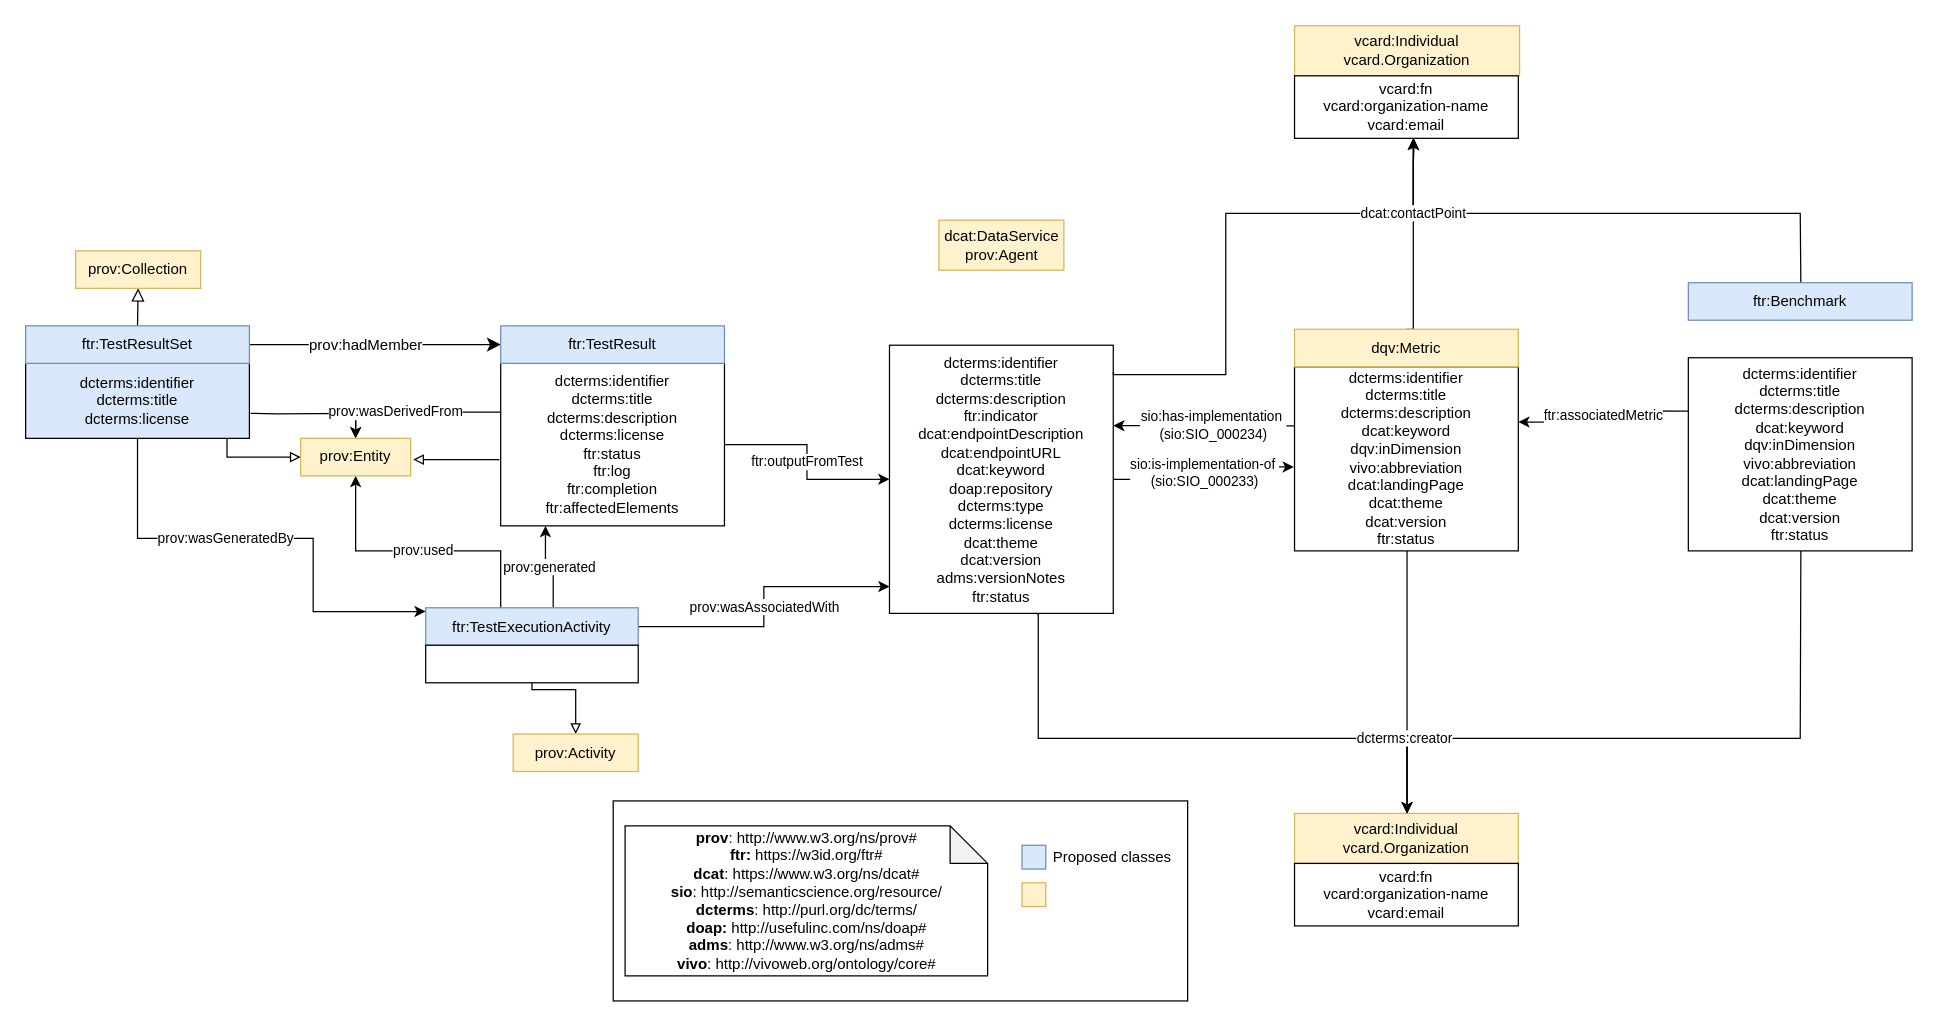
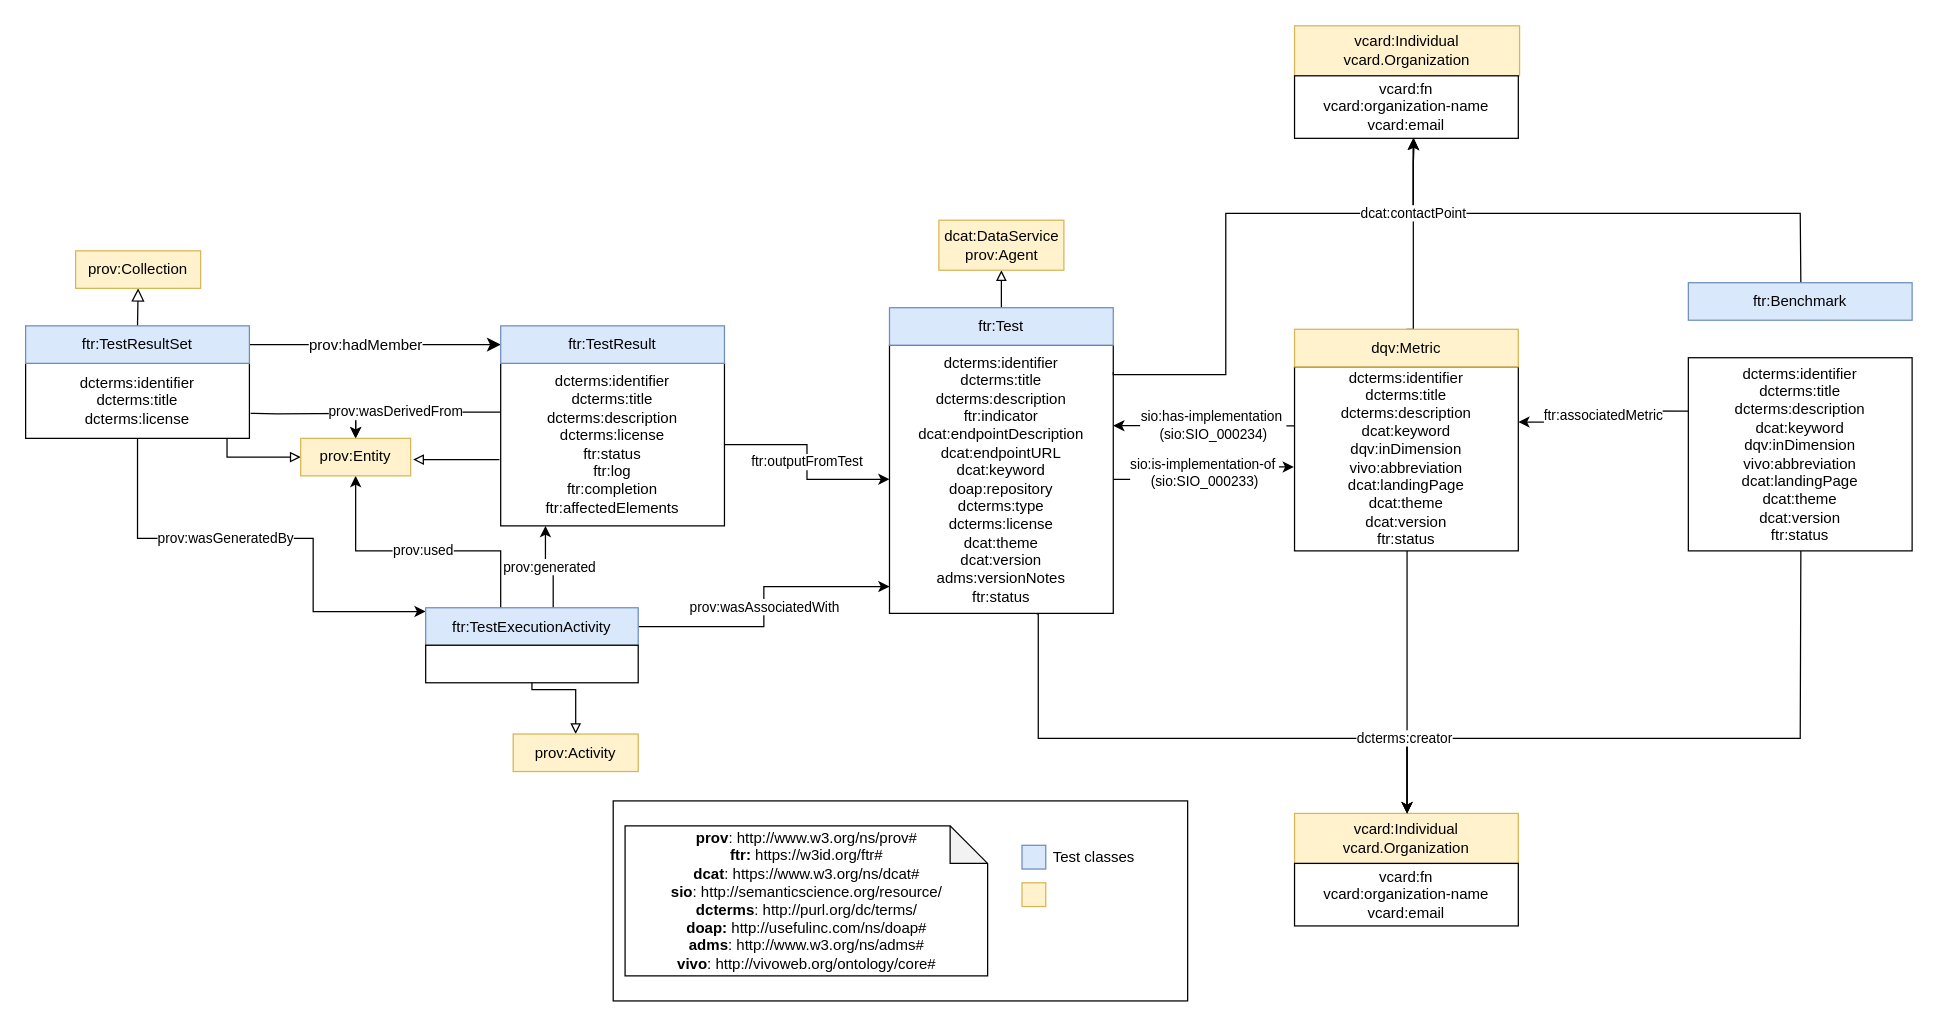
edge "ftr:Test" -> "dcat:DataService prov:Agent": added
node "ftr:Test": added
node "dcterms:identifier dcterms:title dcterms:license": fillcolor #dae8fc -> #ffffff
node "Proposed classes": label "Proposed classes" -> "Test classes"
